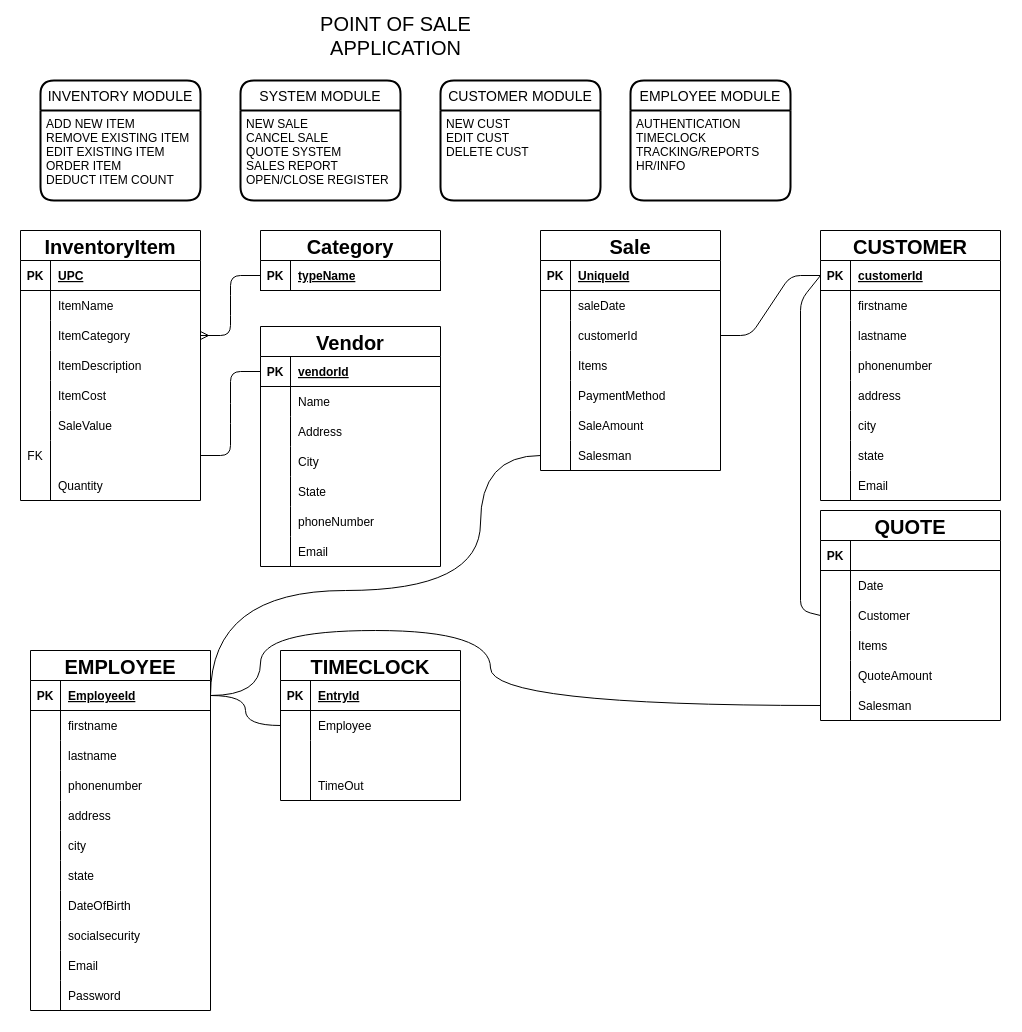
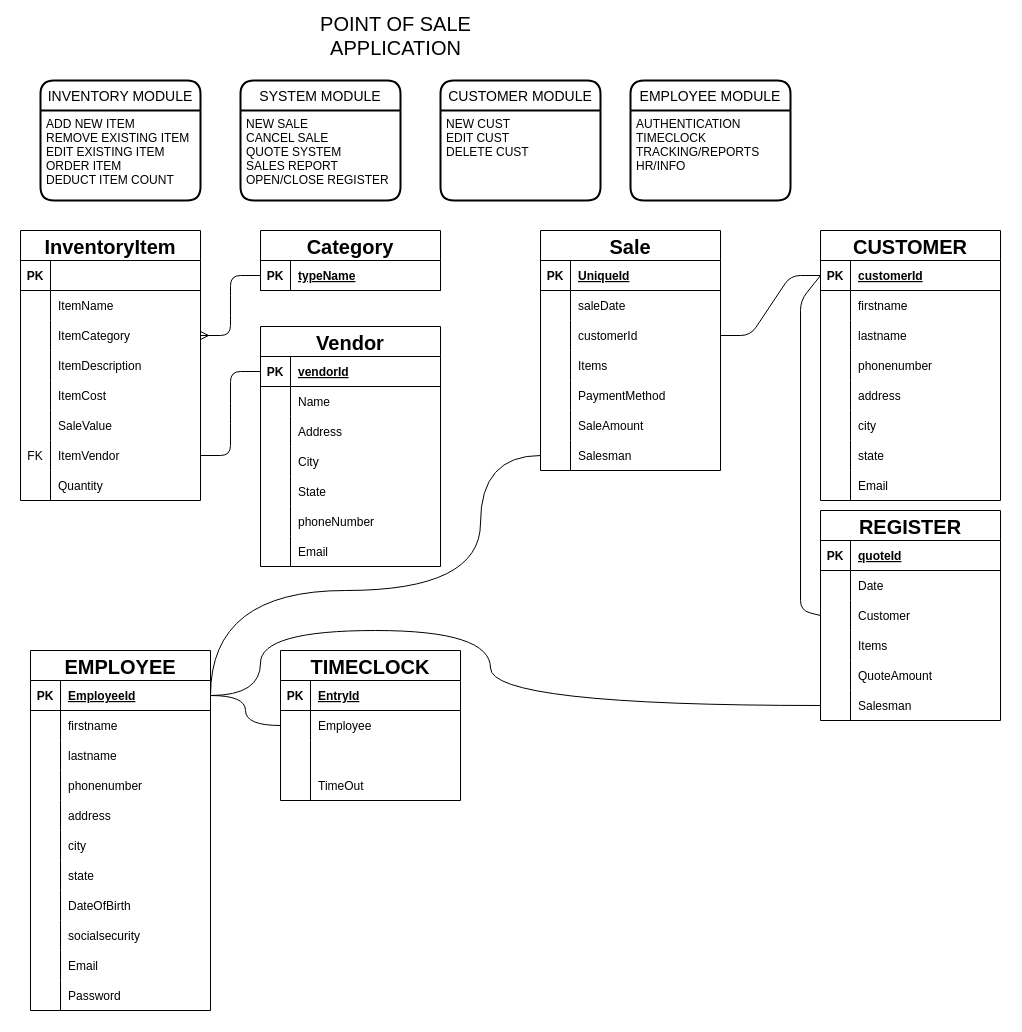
node "UPC": removed
node "ItemVendor": added
node "QUOTE": label "QUOTE" -> "REGISTER"
node "quoteId": added
